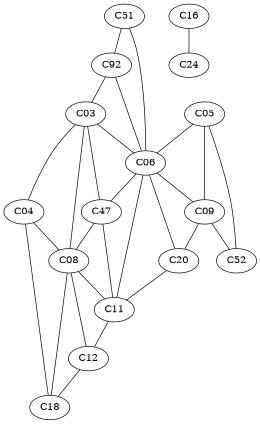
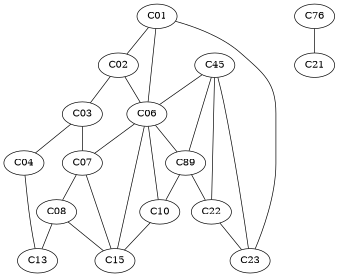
node "C51": label "C51" -> "C01"
node "C16": label "C16" -> "C76"
node "C92": label "C92" -> "C02"
node "C24": label "C24" -> "C21"
node "C05": label "C05" -> "C45"
edge "C03" -- "C06": removed
edge "C03" -- "C08": removed
node "C47": label "C47" -> "C07"
node "C09": label "C09" -> "C89"
edge "C04" -- "C08": removed
node "C20": label "C20" -> "C10"
node "C52": label "C52" -> "C22"
node "C23": added
node "C11": label "C11" -> "C15"
node "C12": removed
node "C18": label "C18" -> "C13"
